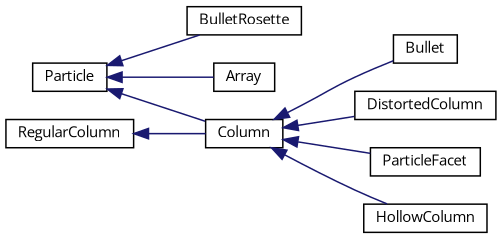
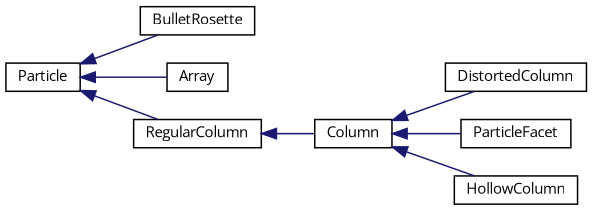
node "Bullet": removed
edge "Column" -> "Particle": now "RegularColumn" -> "Particle"
